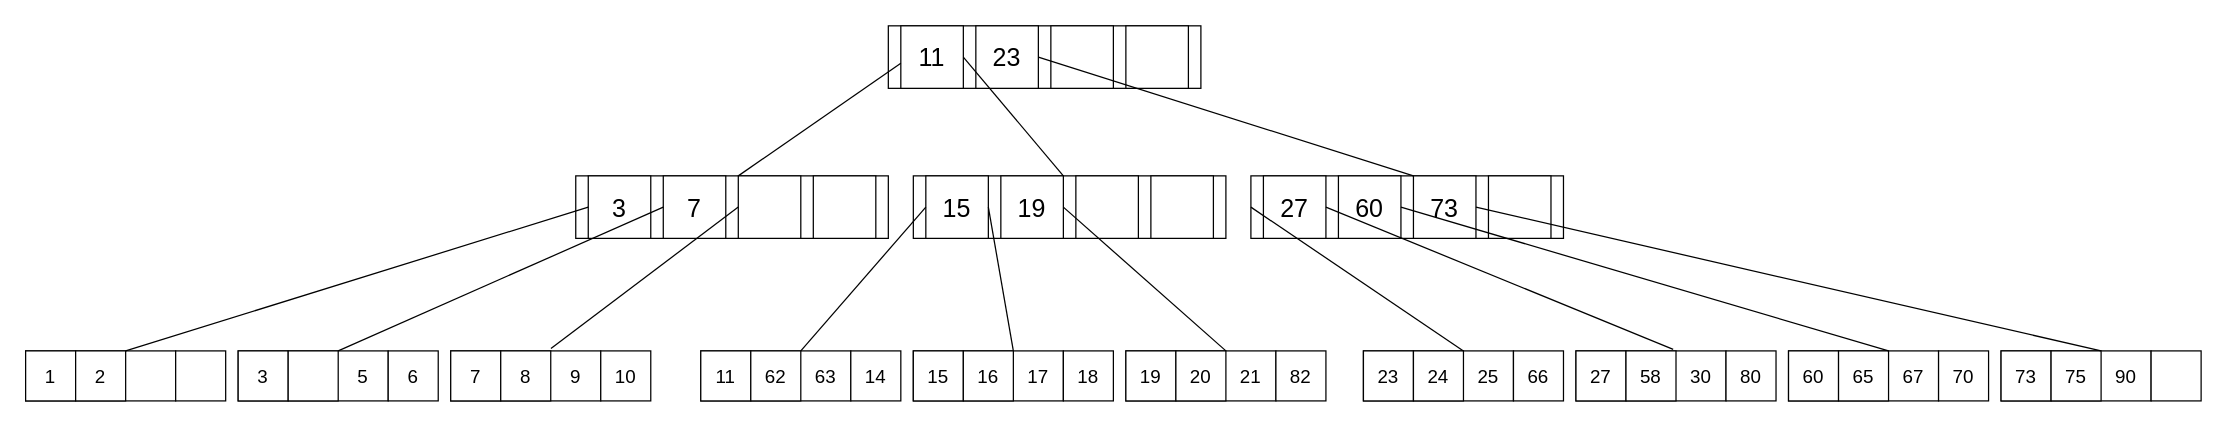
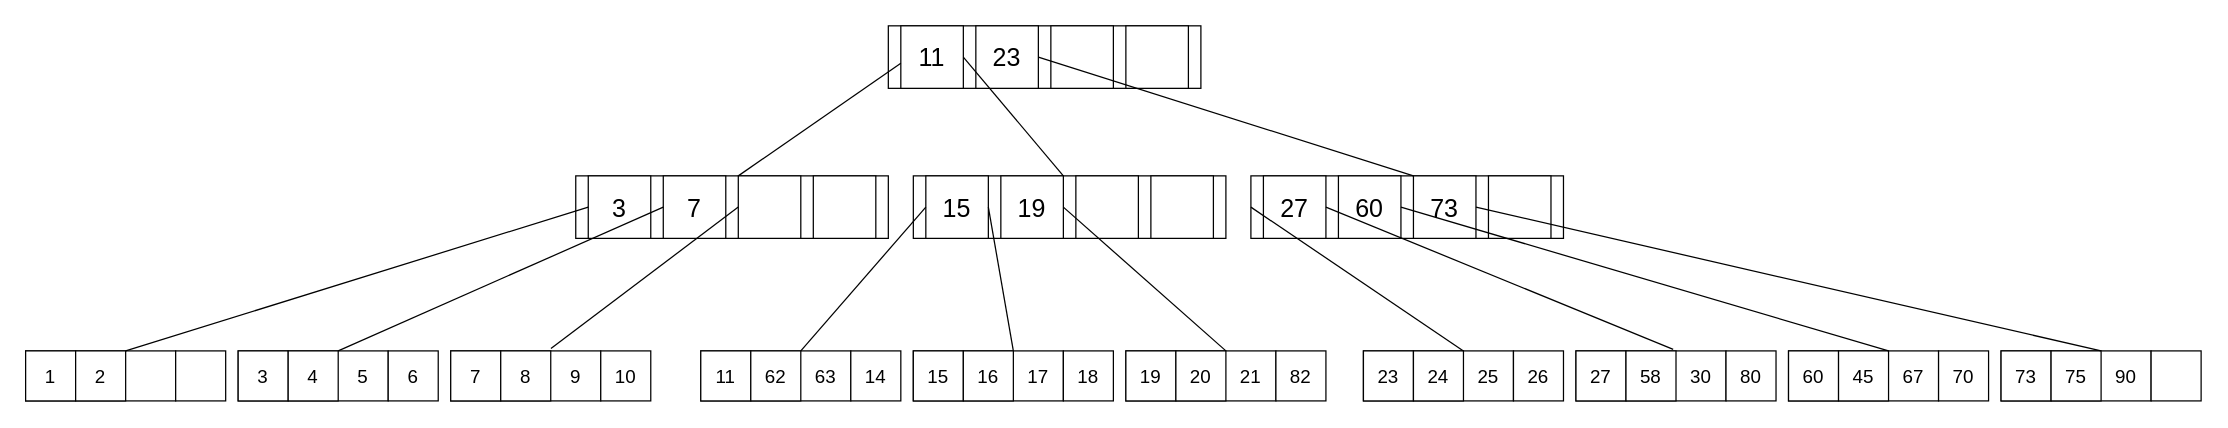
node "4": added
node "66": label "66" -> "26"
node "65": label "65" -> "45"
